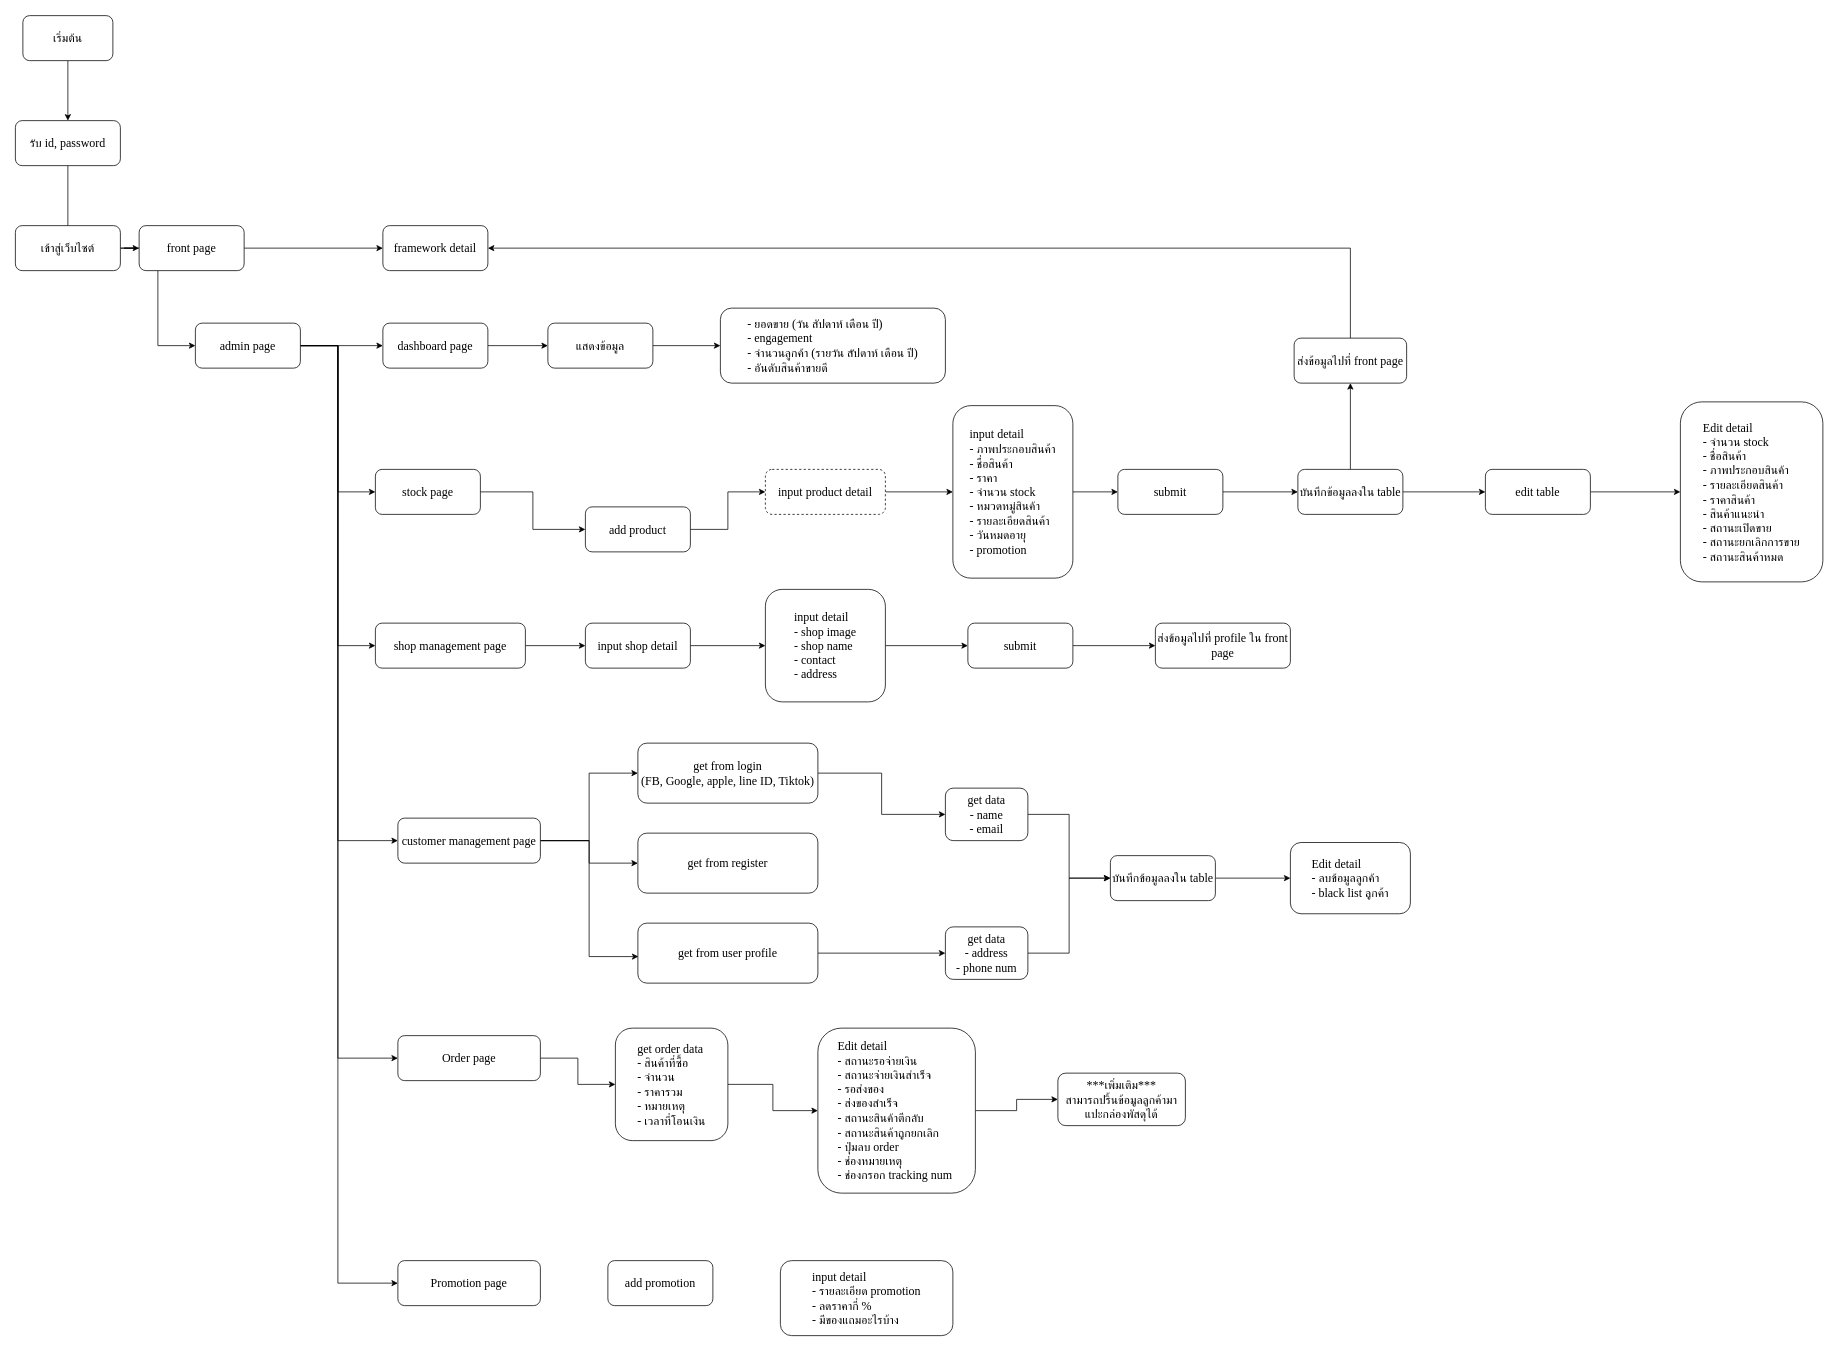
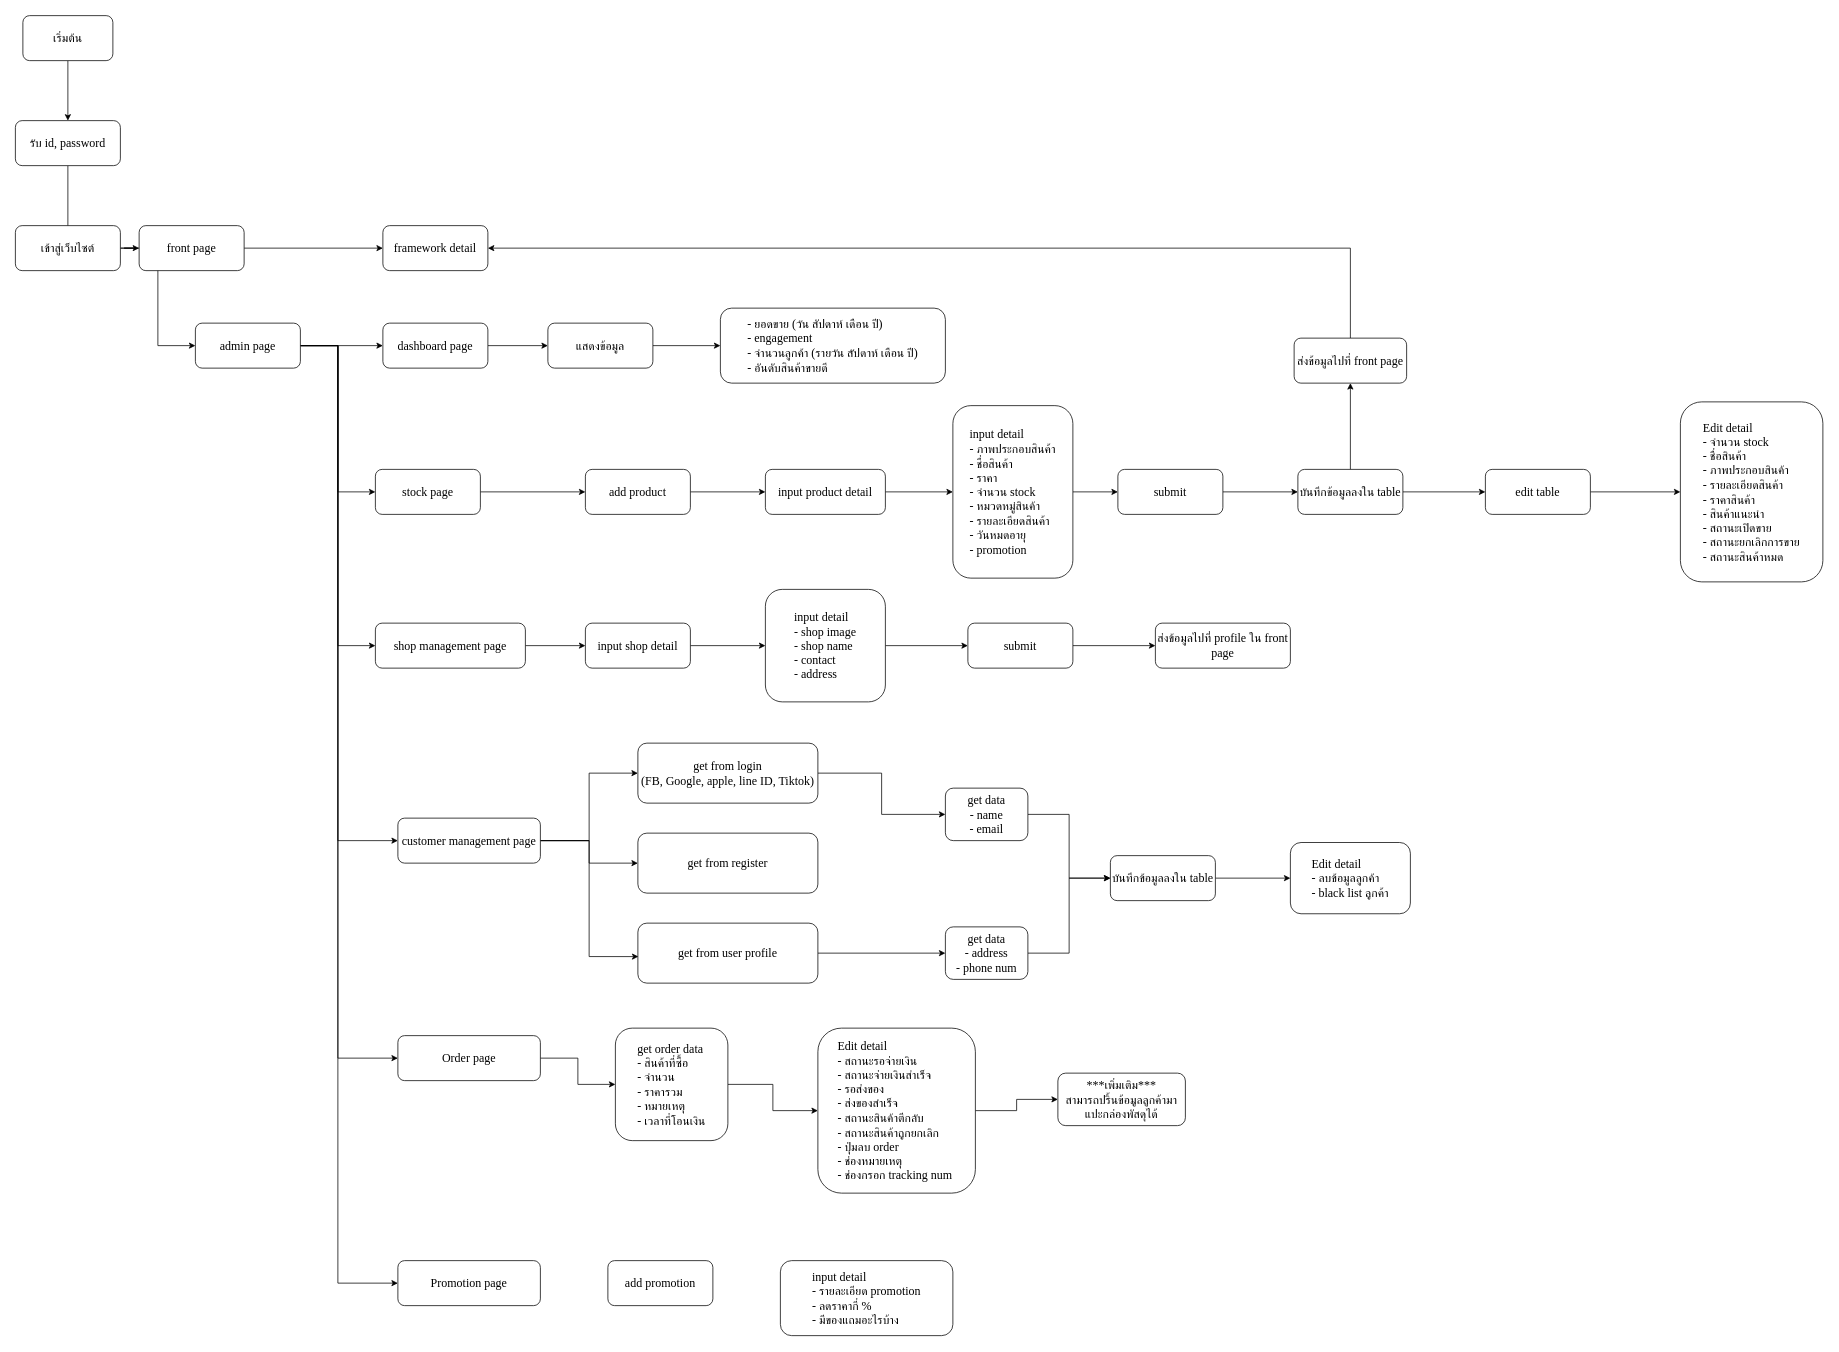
node "input product detail": style dashed -> solid
node "add product": moved (638, 529) -> (638, 492)
